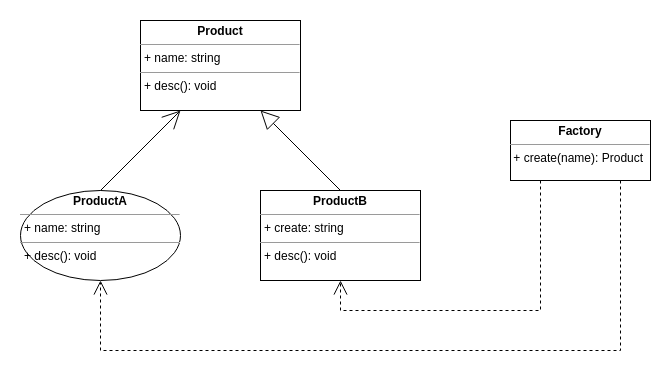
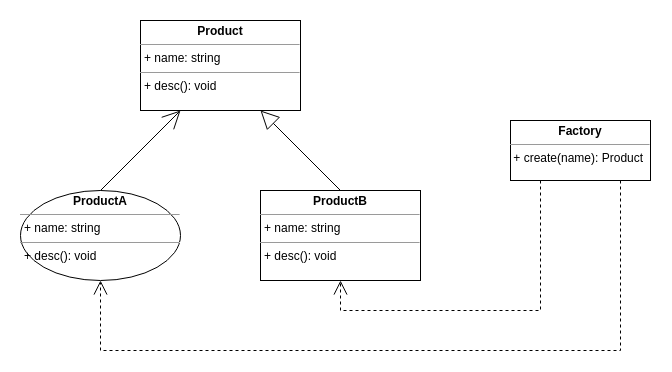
node "ProductB + create: string + desc(): void": label "ProductB + create: string + desc(): void" -> "ProductB + name: string + desc(): void"
